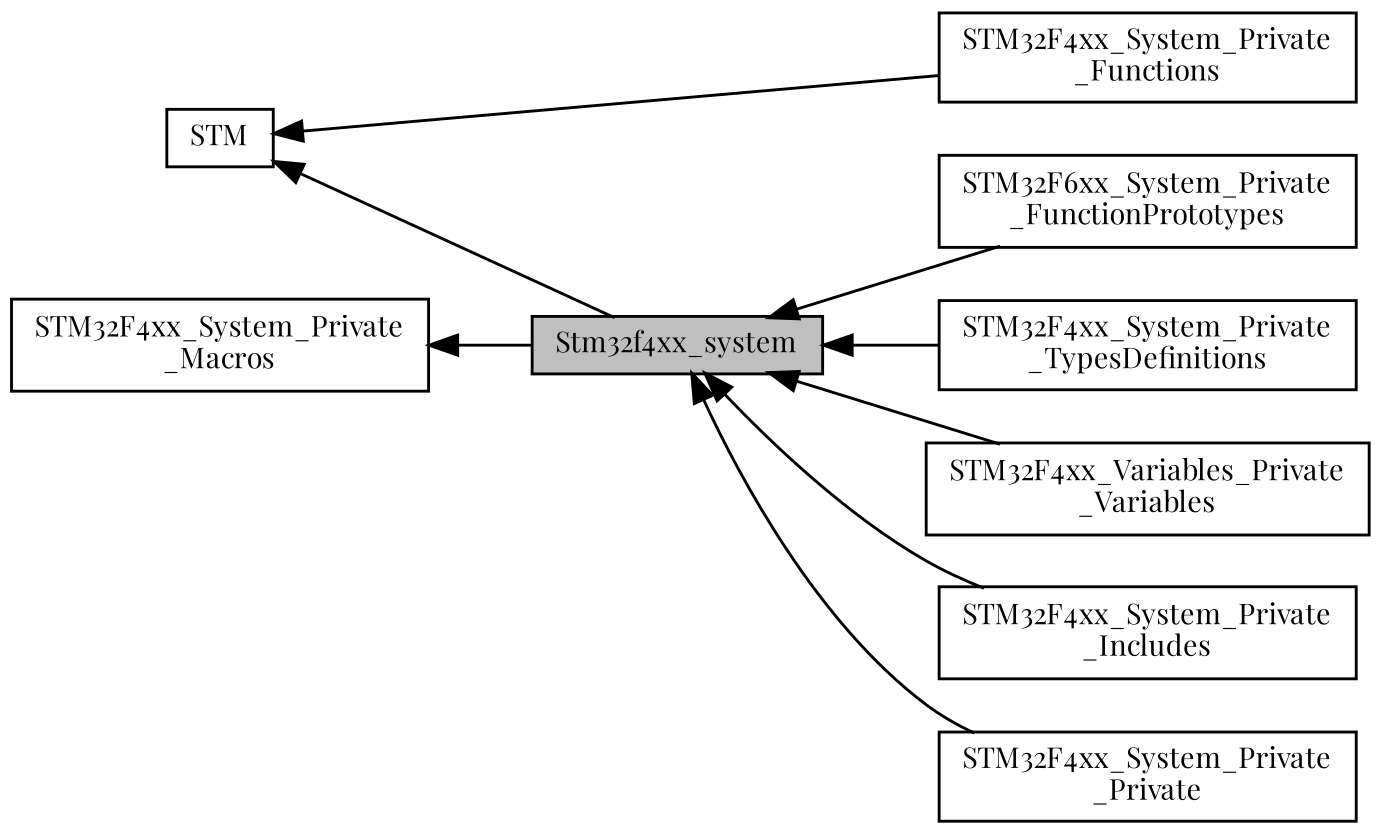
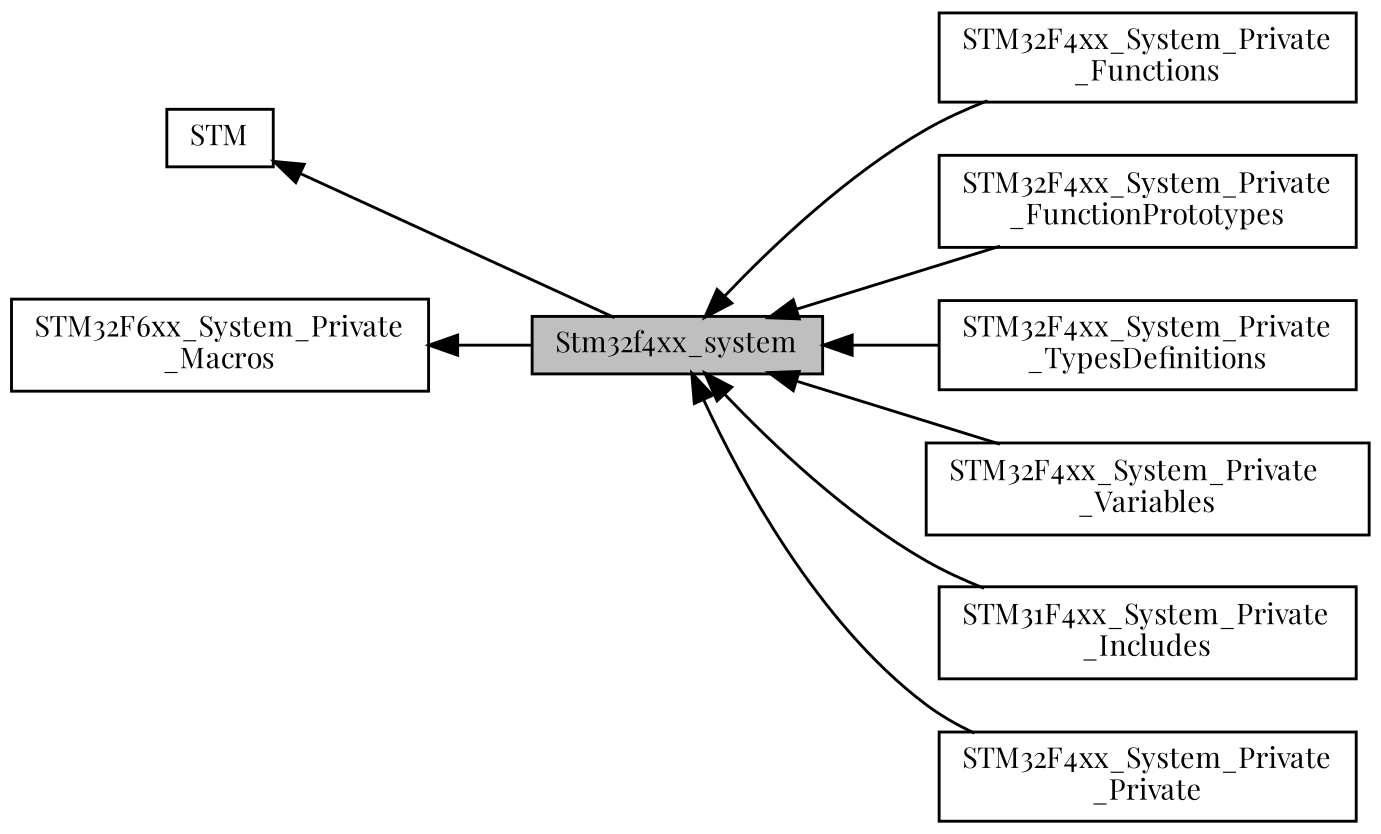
edge "STM32F4xx_System_Private _Functions" -> "STM": now "STM32F4xx_System_Private _Functions" -> "Stm32f4xx_system"
node "STM32F6xx_System_Private _FunctionPrototypes": label "STM32F6xx_System_Private _FunctionPrototypes" -> "STM32F4xx_System_Private _FunctionPrototypes"
node "STM32F4xx_System_Private _Macros": label "STM32F4xx_System_Private _Macros" -> "STM32F6xx_System_Private _Macros"
node "STM32F4xx_Variables_Private _Variables": label "STM32F4xx_Variables_Private _Variables" -> "STM32F4xx_System_Private _Variables"
node "STM32F4xx_System_Private _Includes": label "STM32F4xx_System_Private _Includes" -> "STM31F4xx_System_Private _Includes"
